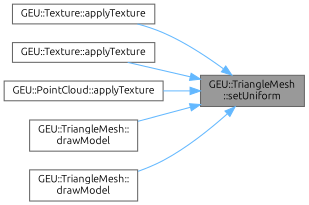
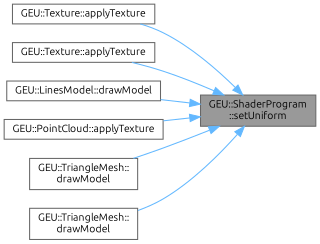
node "GEU::LinesModel::drawModel": added
node "GEU::TriangleMesh ::setUniform": label "GEU::TriangleMesh ::setUniform" -> "GEU::ShaderProgram ::setUniform"
